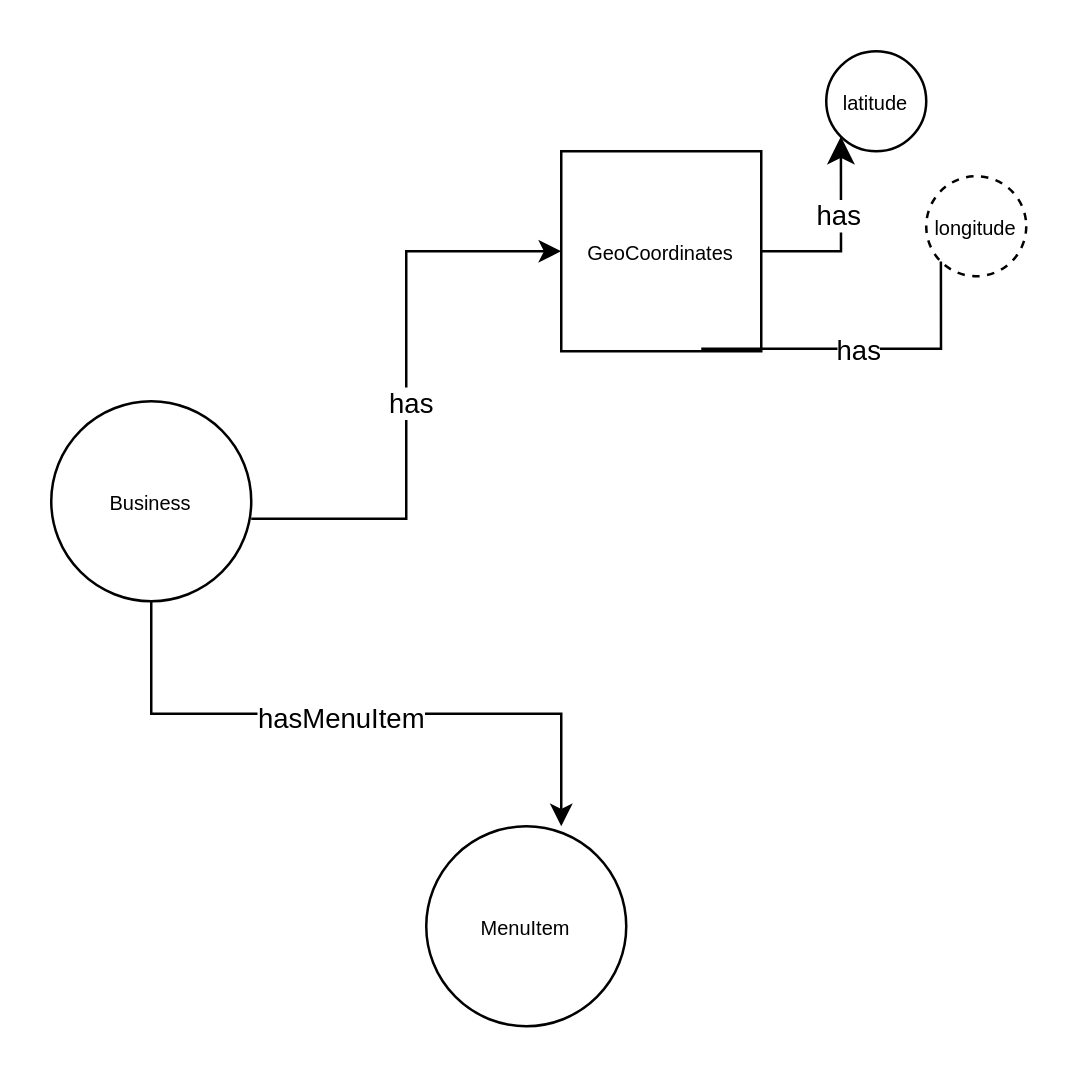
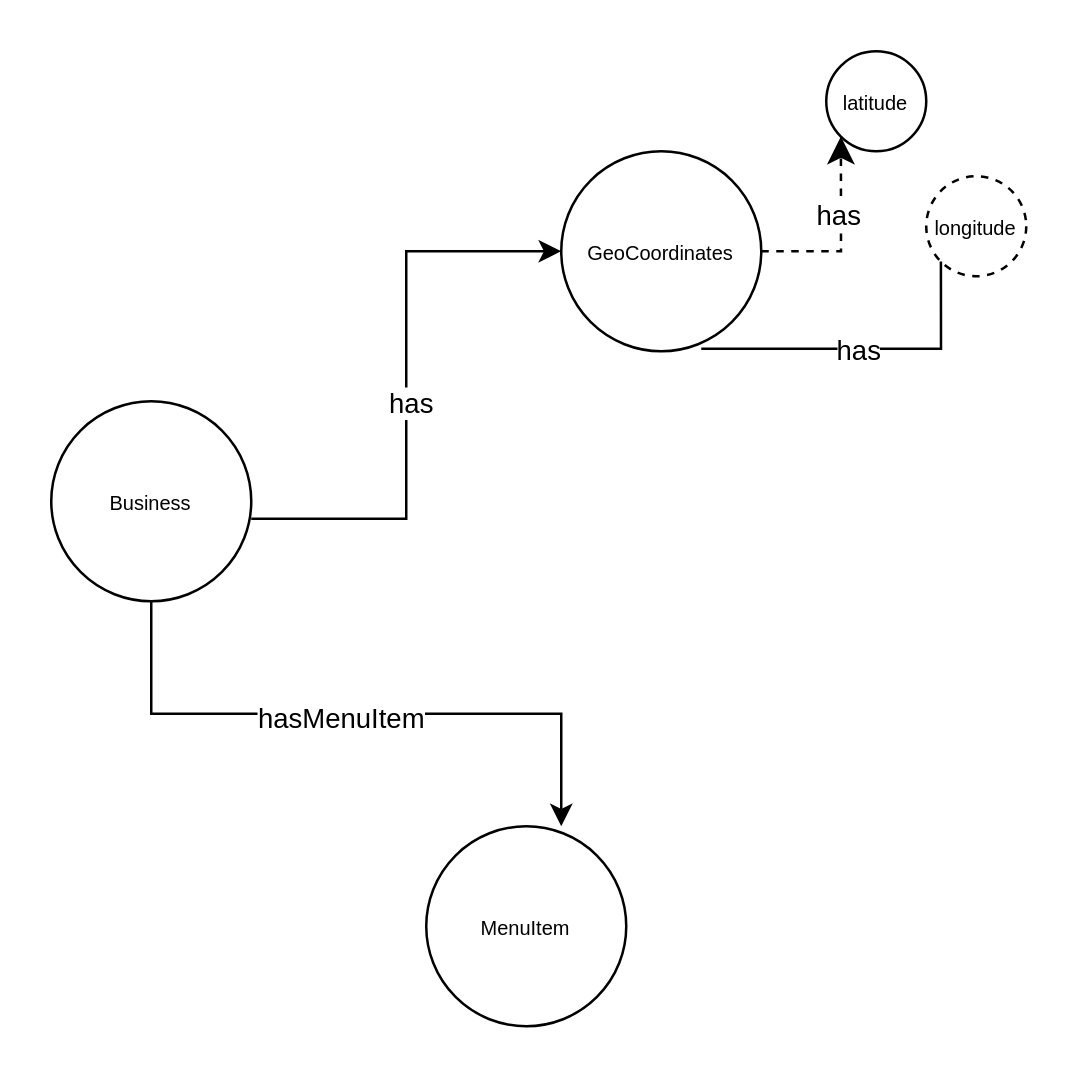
node "GeoCoordinates": shape rectangle -> ellipse
edge "GeoCoordinates" -> "latitude": style solid -> dashed
